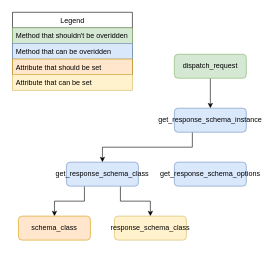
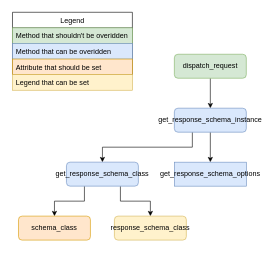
node "Attribute that can be set": label "Attribute that can be set" -> "Legend that can be set"
edge "get_response_schema_instance" -> "get_response_schema_options": added
node "get_response_schema_options": shape rounded rectangle -> rectangle
